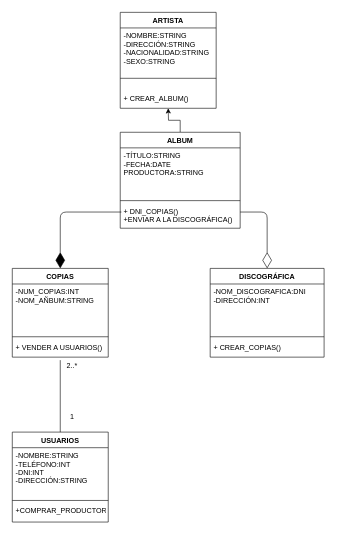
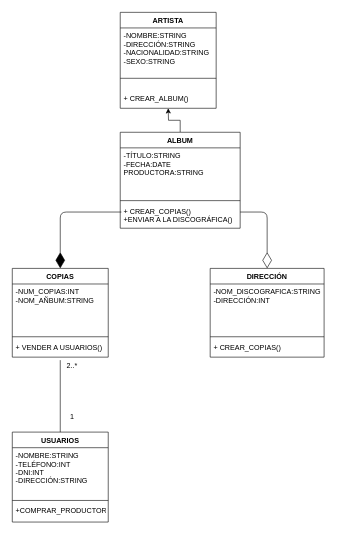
node "+ DNI_COPIAS() +ENVIAR A LA DISCOGRÁFICA()": label "+ DNI_COPIAS() +ENVIAR A LA DISCOGRÁFICA()" -> "+ CREAR_COPIAS() +ENVIAR A LA DISCOGRÁFICA()"
node "DISCOGRÁFICA": label "DISCOGRÁFICA" -> "DIRECCIÓN"
node "-NOM_DISCOGRAFICA:DNI -DIRECCIÓN:INT": label "-NOM_DISCOGRAFICA:DNI -DIRECCIÓN:INT" -> "-NOM_DISCOGRAFICA:STRING -DIRECCIÓN:INT"
